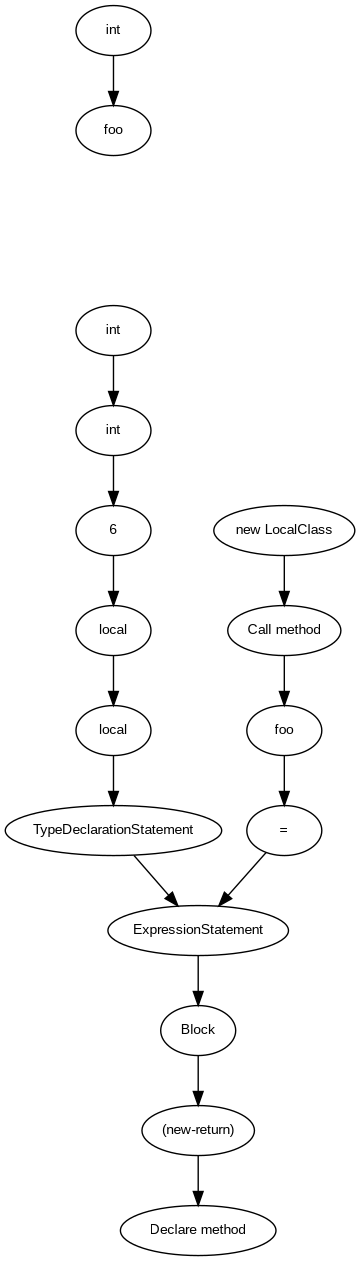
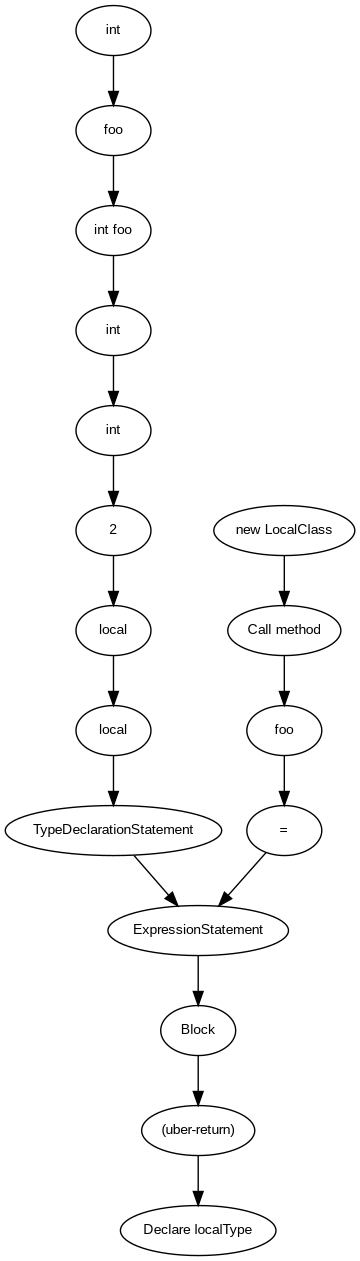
node "int foo": added
node "6": label "6" -> "2"
node "(new-return)": label "(new-return)" -> "(uber-return)"
node "Declare method": label "Declare method" -> "Declare localType"
